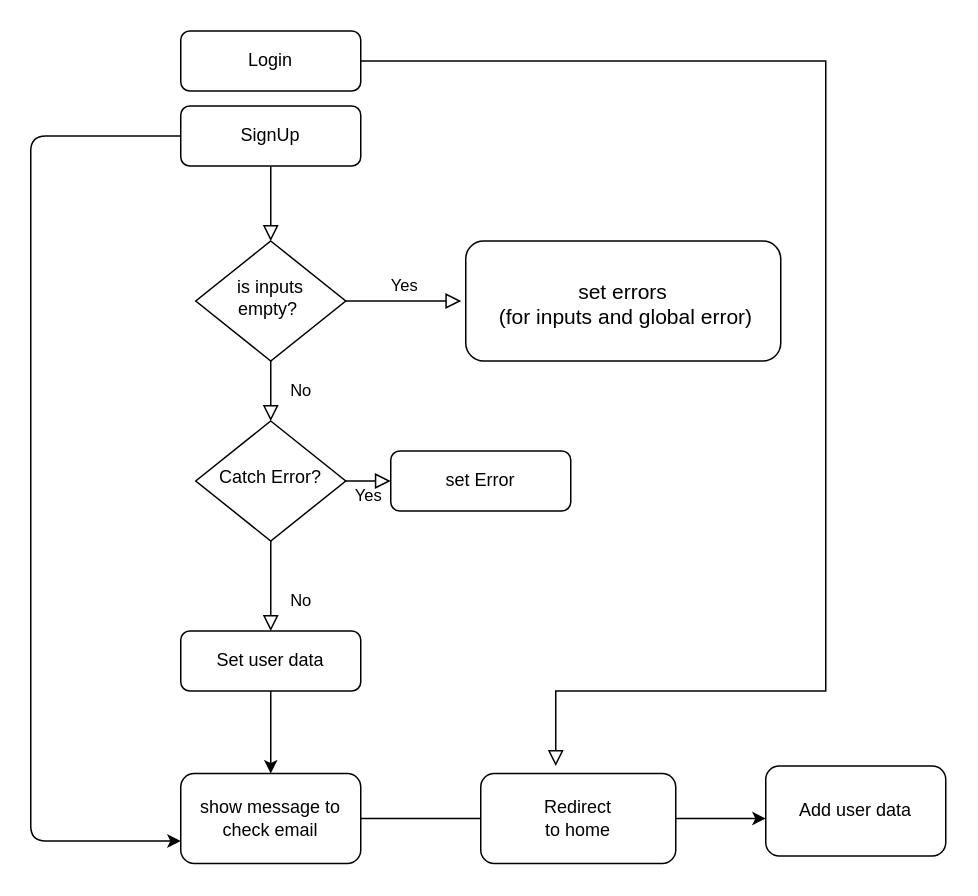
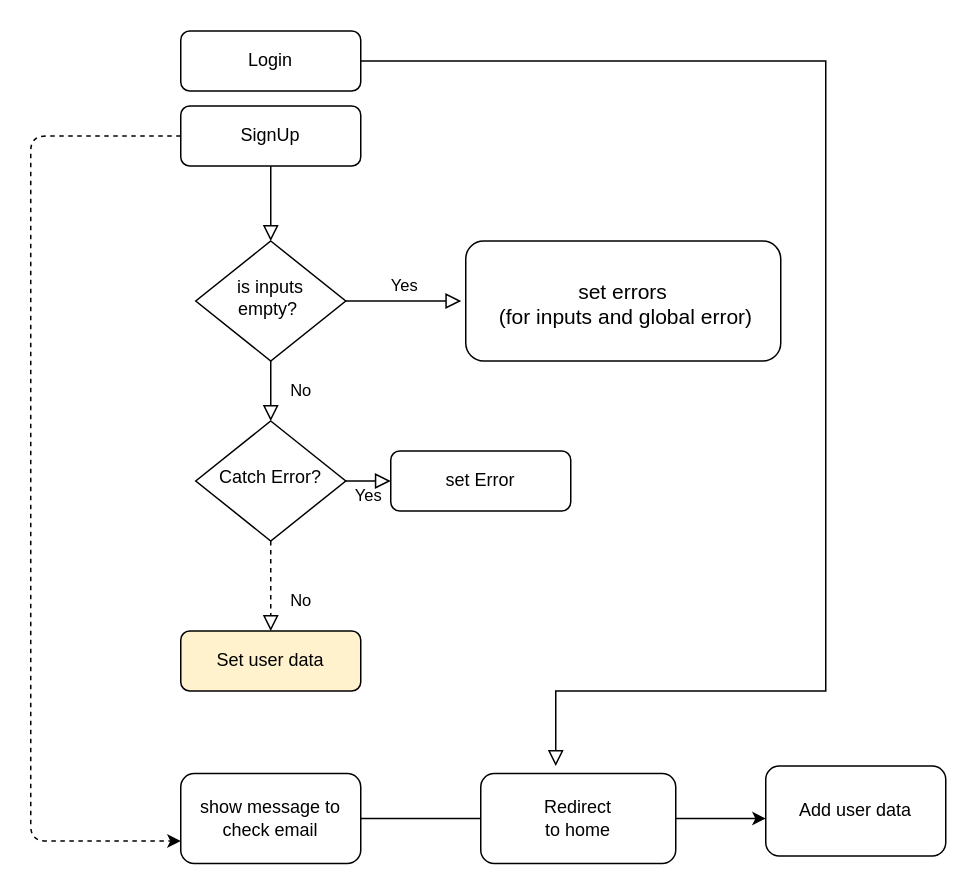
edge "SignUp" -> "show message to check email": style solid -> dashed
edge "Catch Error?" -> "Set user data": style solid -> dashed
node "Set user data": fillcolor #ffffff -> #fff2cc
edge "Set user data" -> "show message to check email": removed
